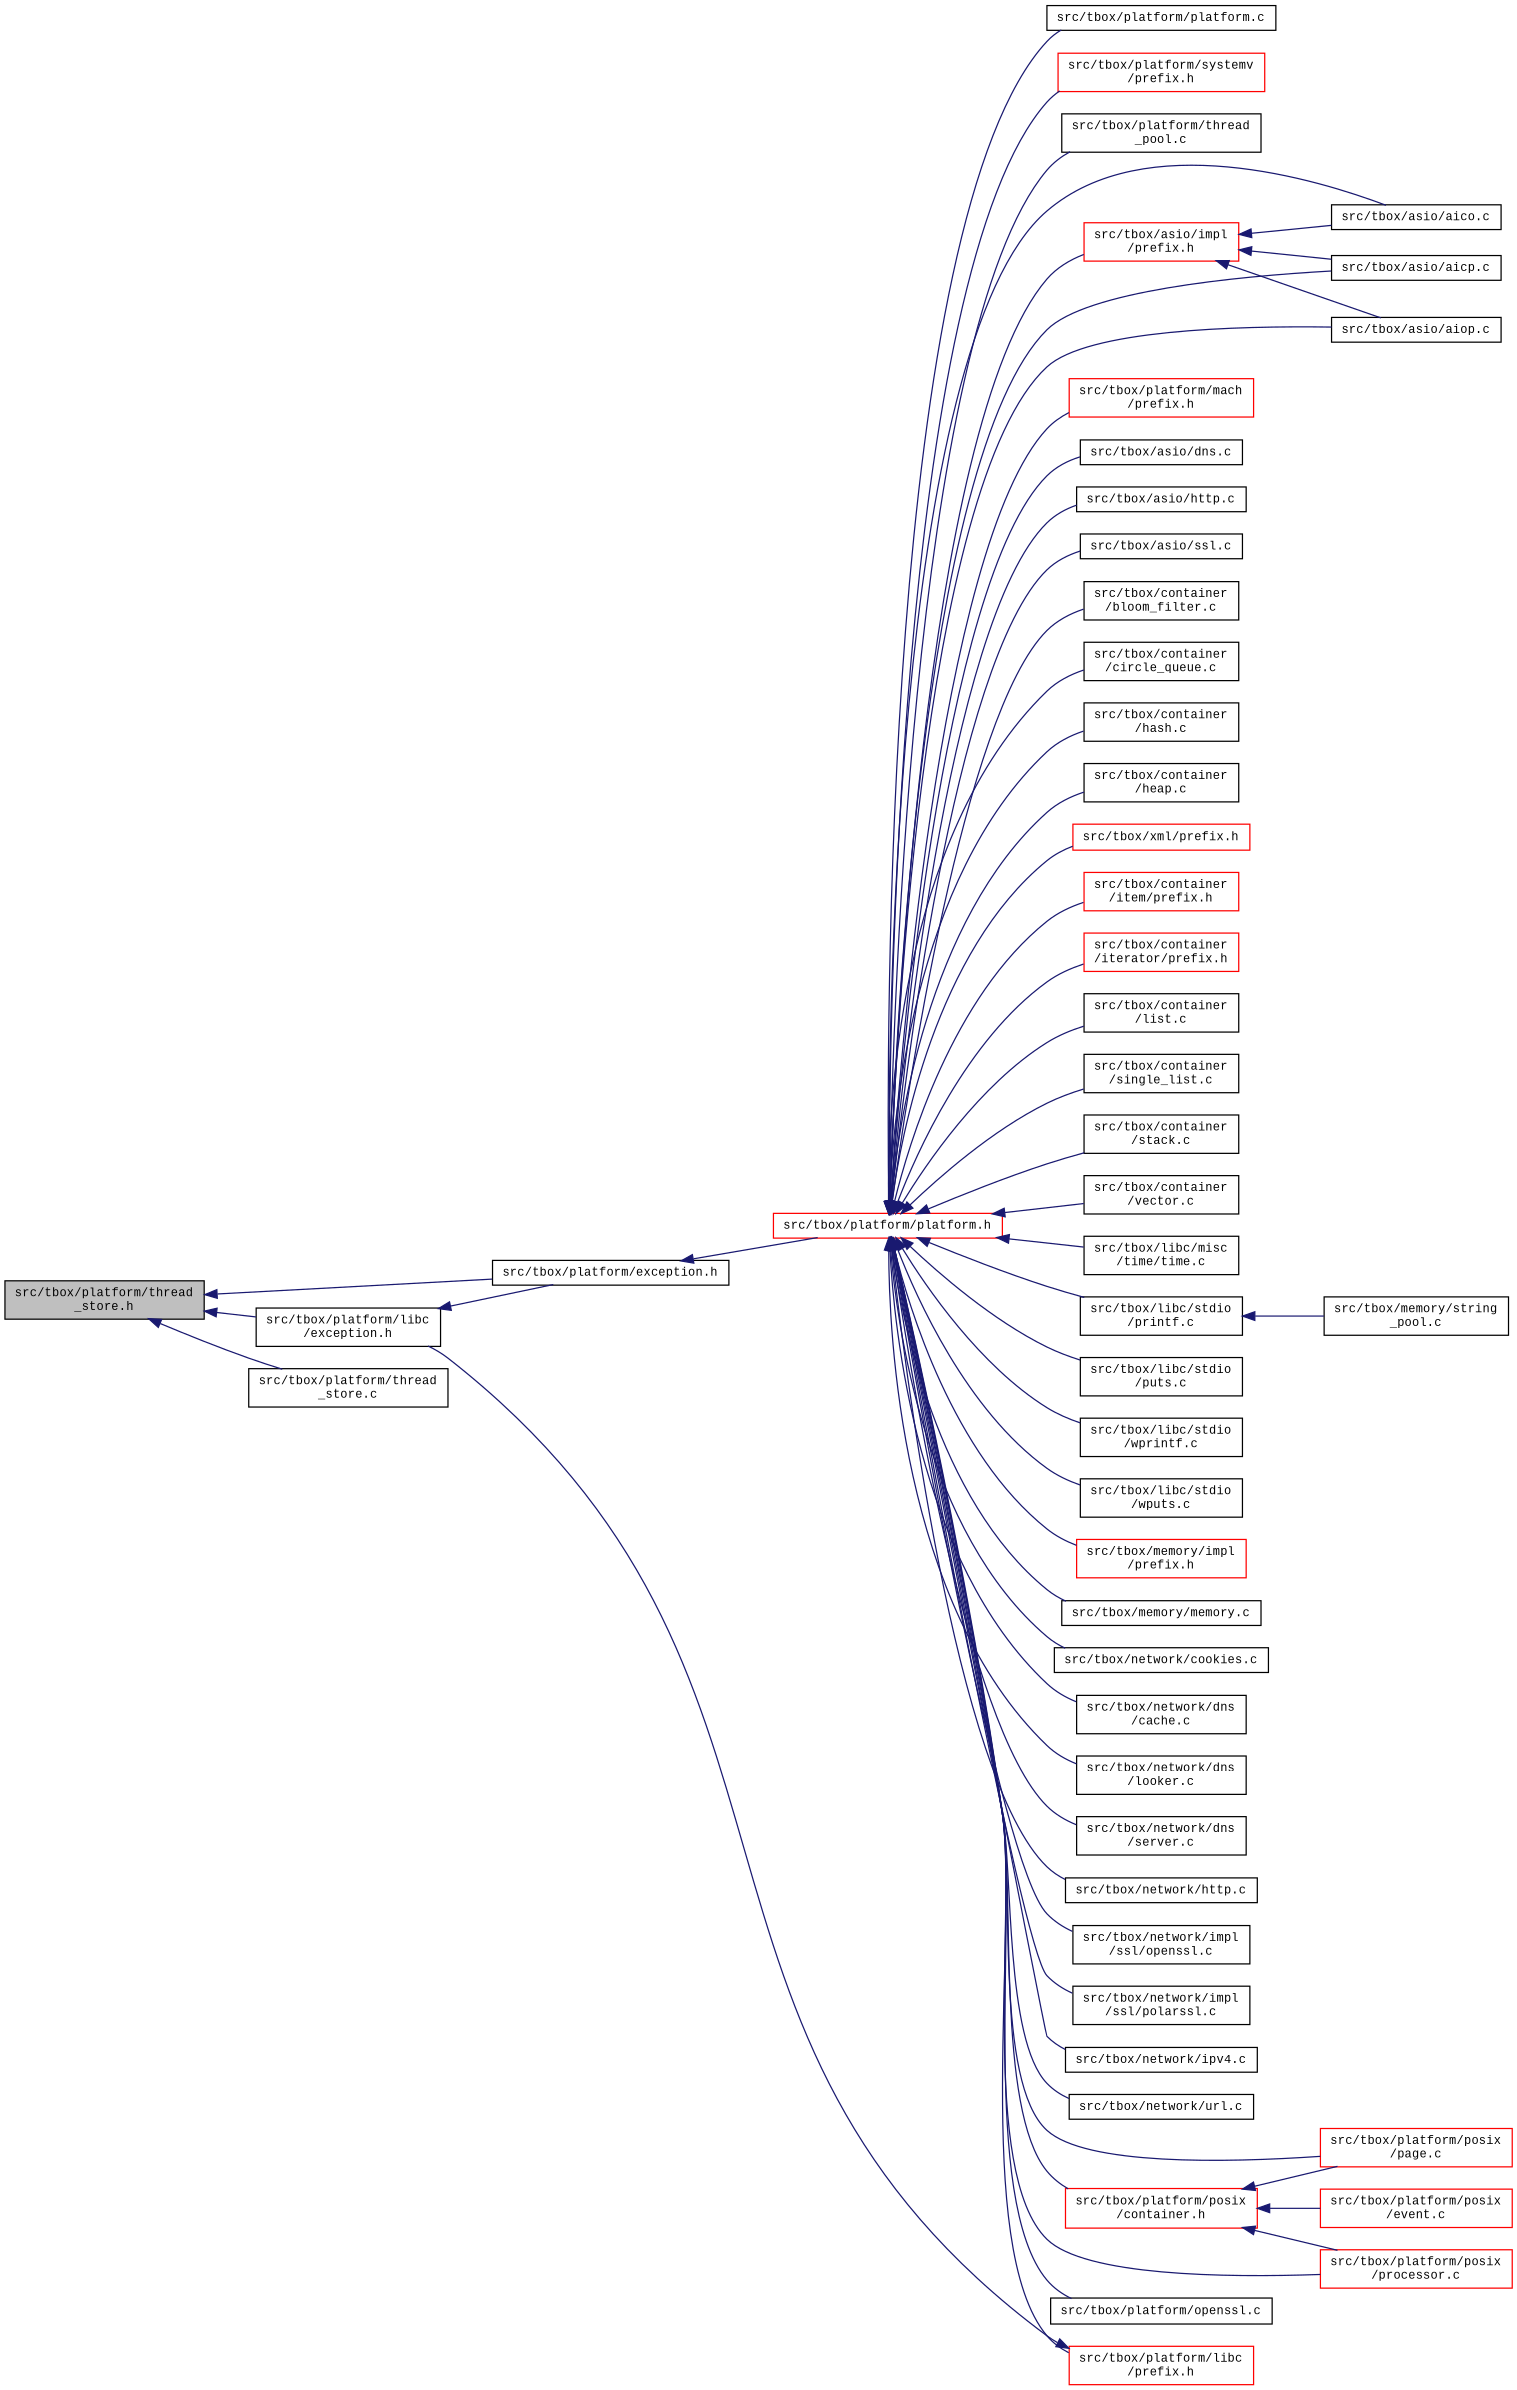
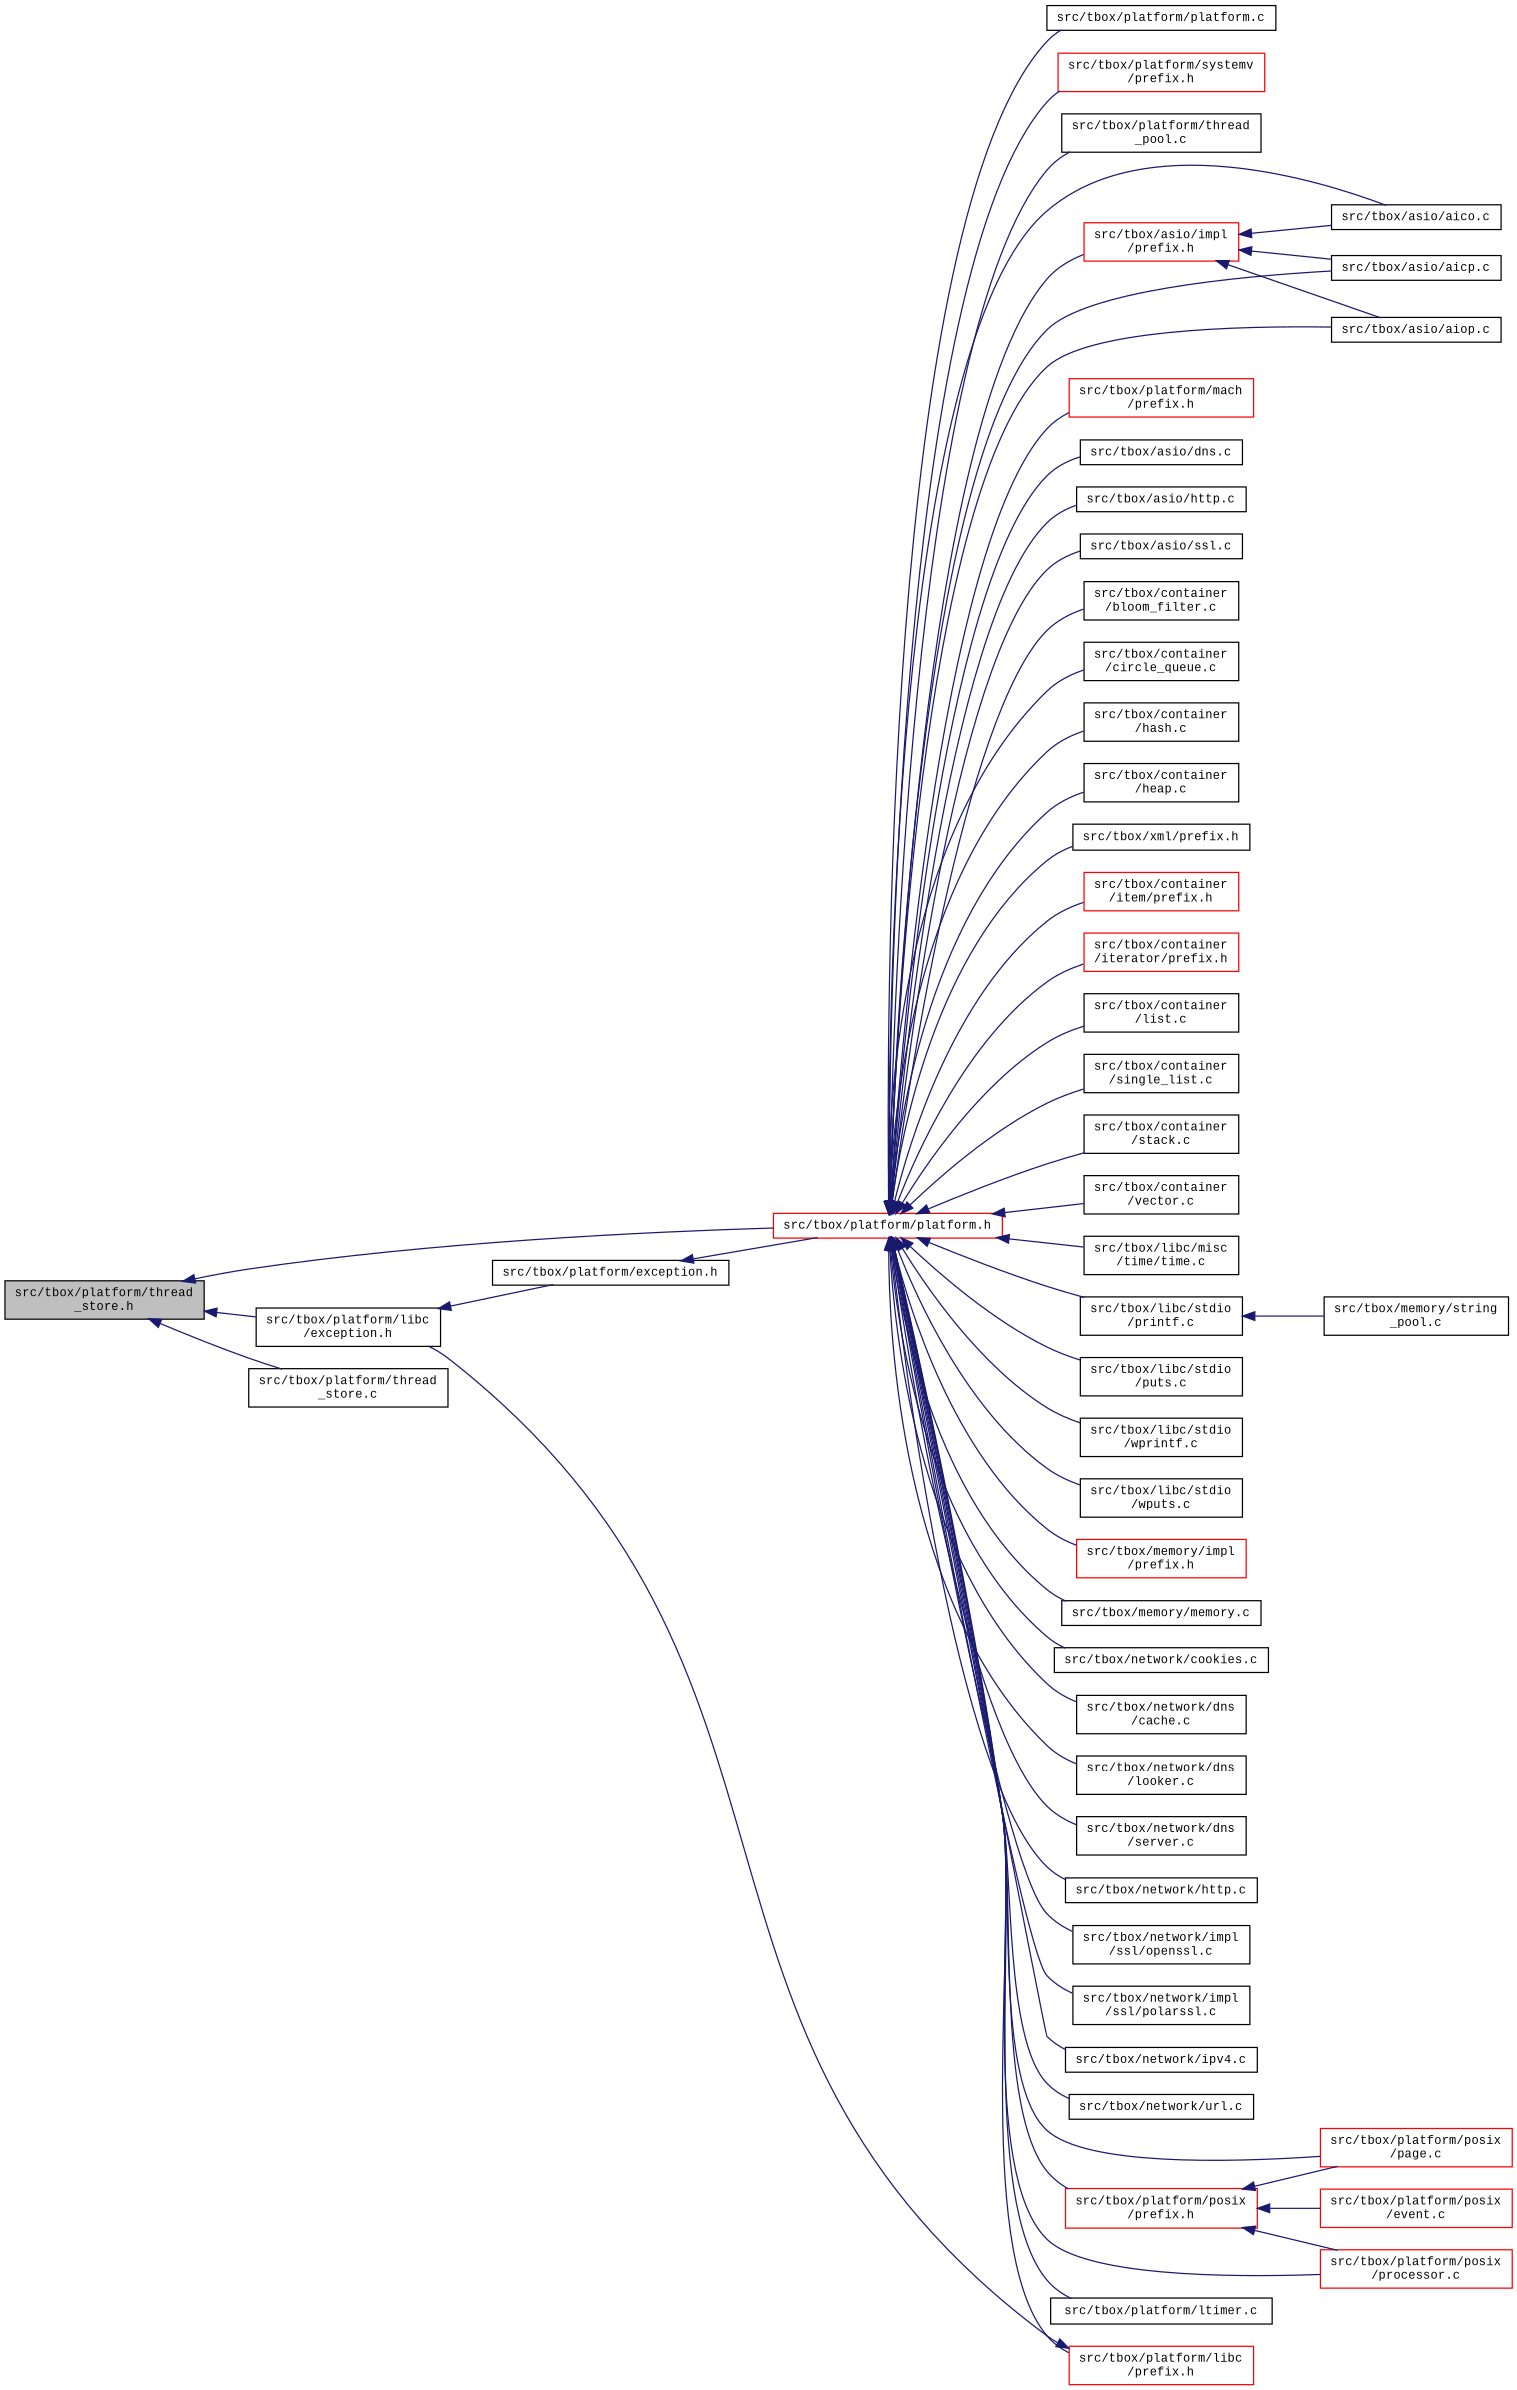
node "src/tbox/xml/prefix.h": color red -> black
edge "src/tbox/platform/exception.h" -> "src/tbox/platform/thread _store.h": now "src/tbox/platform/platform.h" -> "src/tbox/platform/thread _store.h"
node "src/tbox/platform/posix /container.h": label "src/tbox/platform/posix /container.h" -> "src/tbox/platform/posix /prefix.h"
node "src/tbox/platform/openssl.c": label "src/tbox/platform/openssl.c" -> "src/tbox/platform/ltimer.c"
